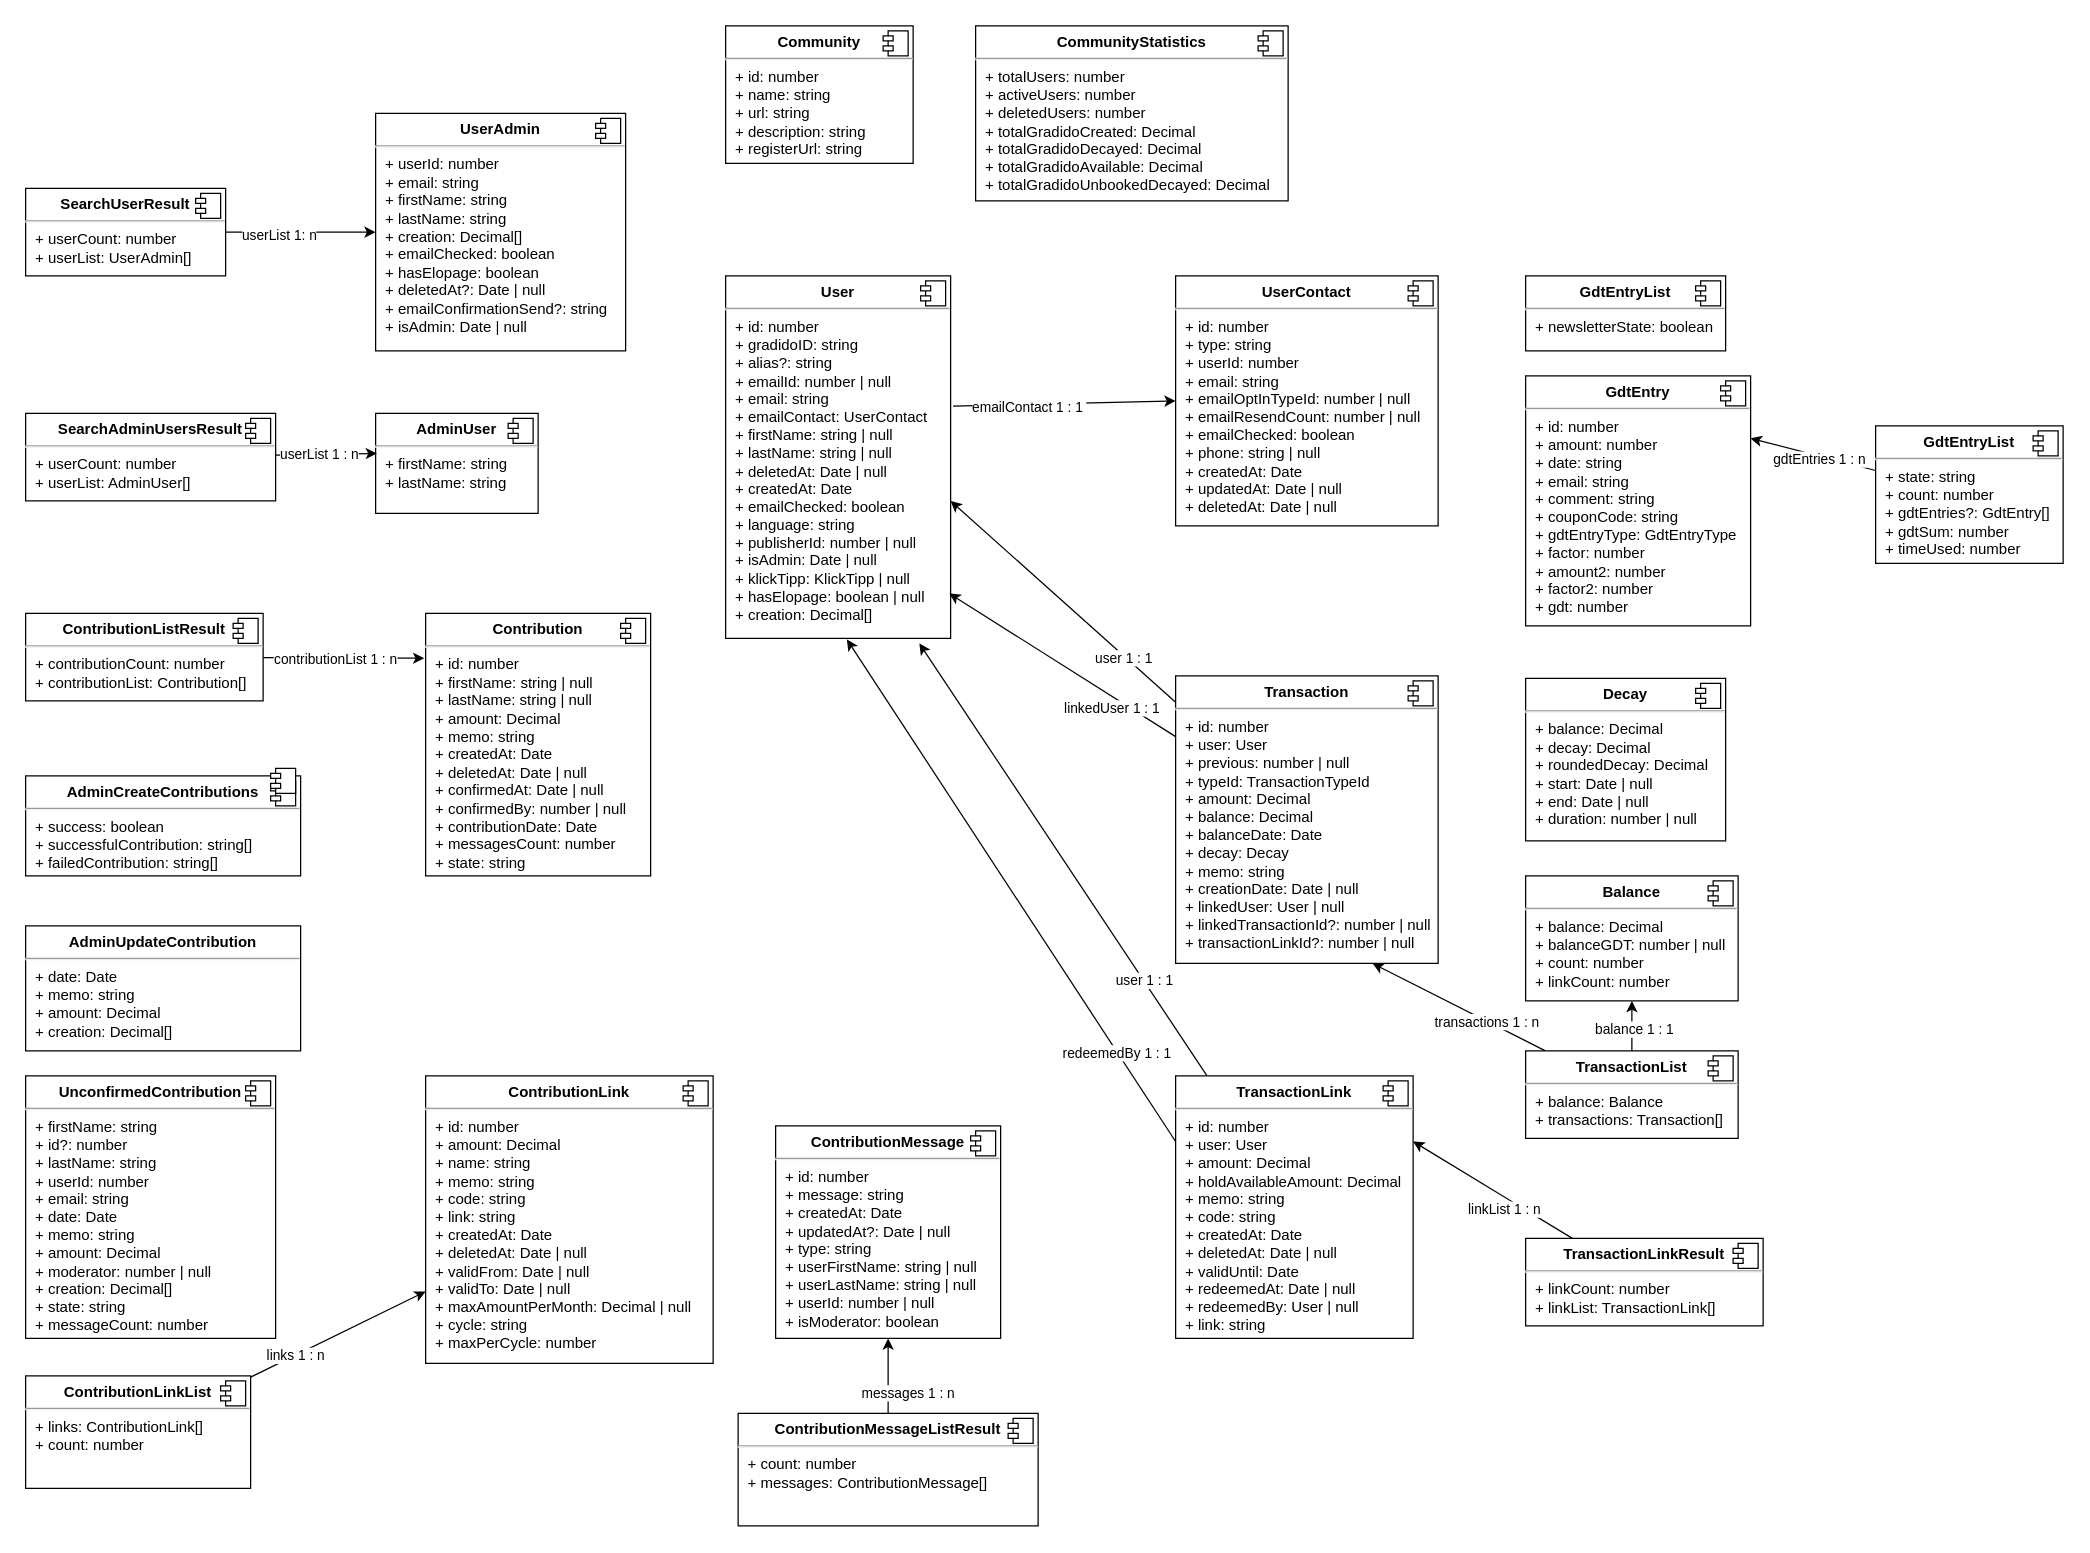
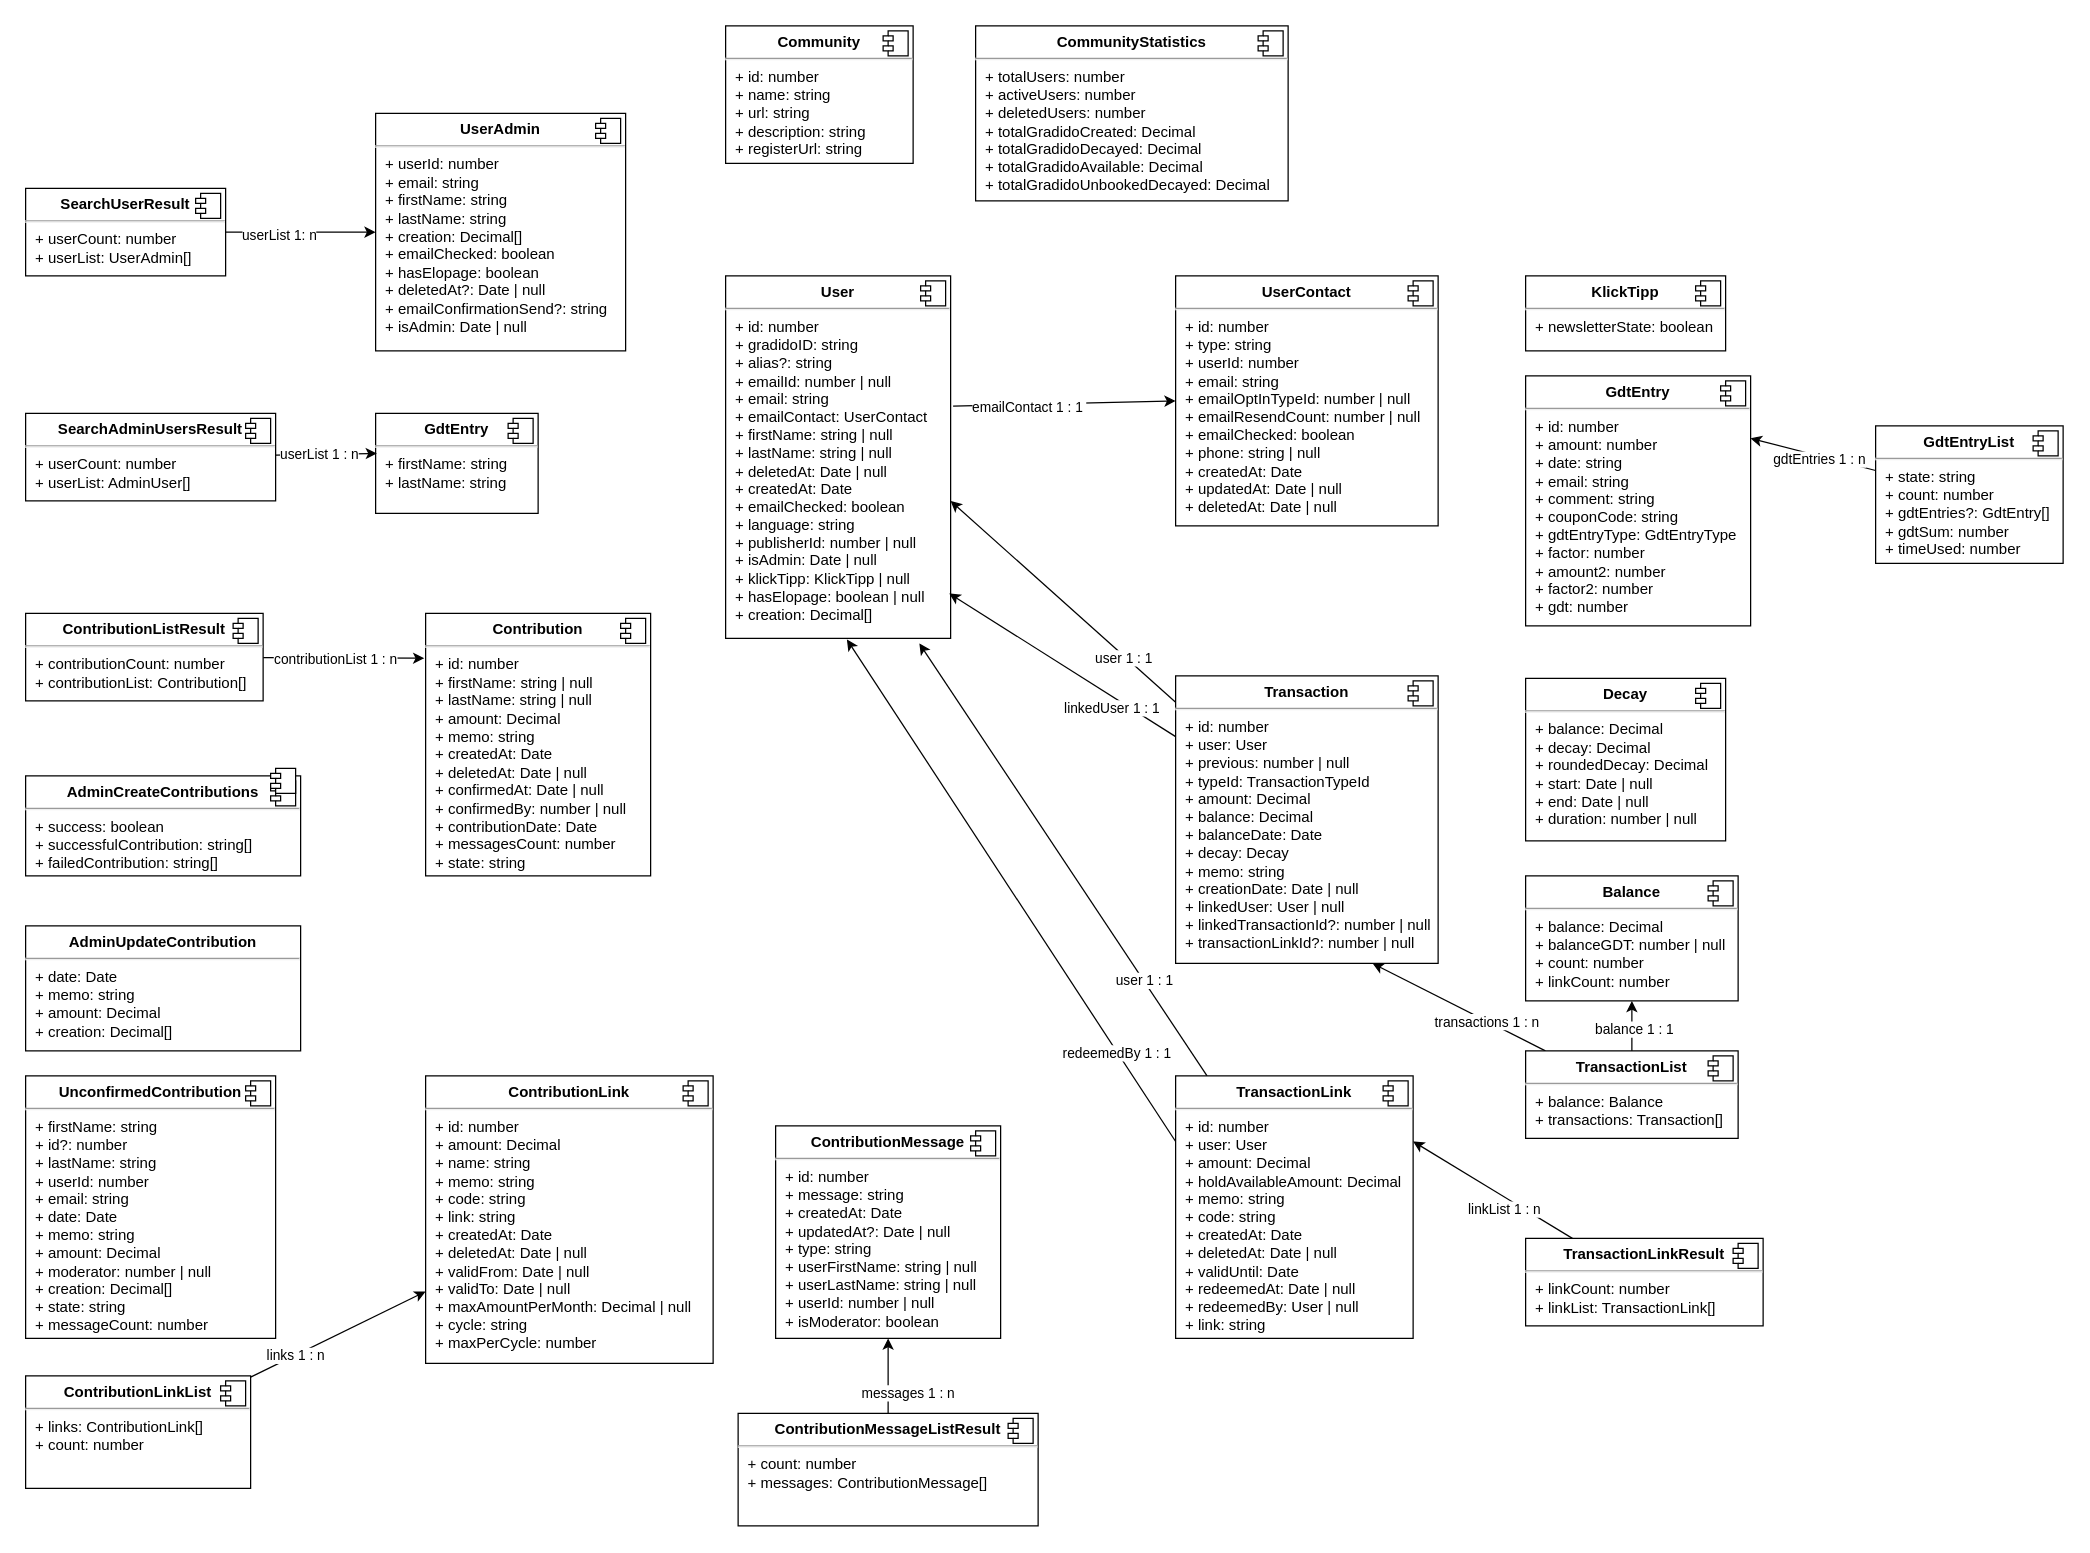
node "GdtEntryList + newsletterState: boolean": label "GdtEntryList + newsletterState: boolean" -> "KlickTipp + newsletterState: boolean"
node "AdminUser + firstName: string + lastName: string": label "AdminUser + firstName: string + lastName: string" -> "GdtEntry + firstName: string + lastName: string"
